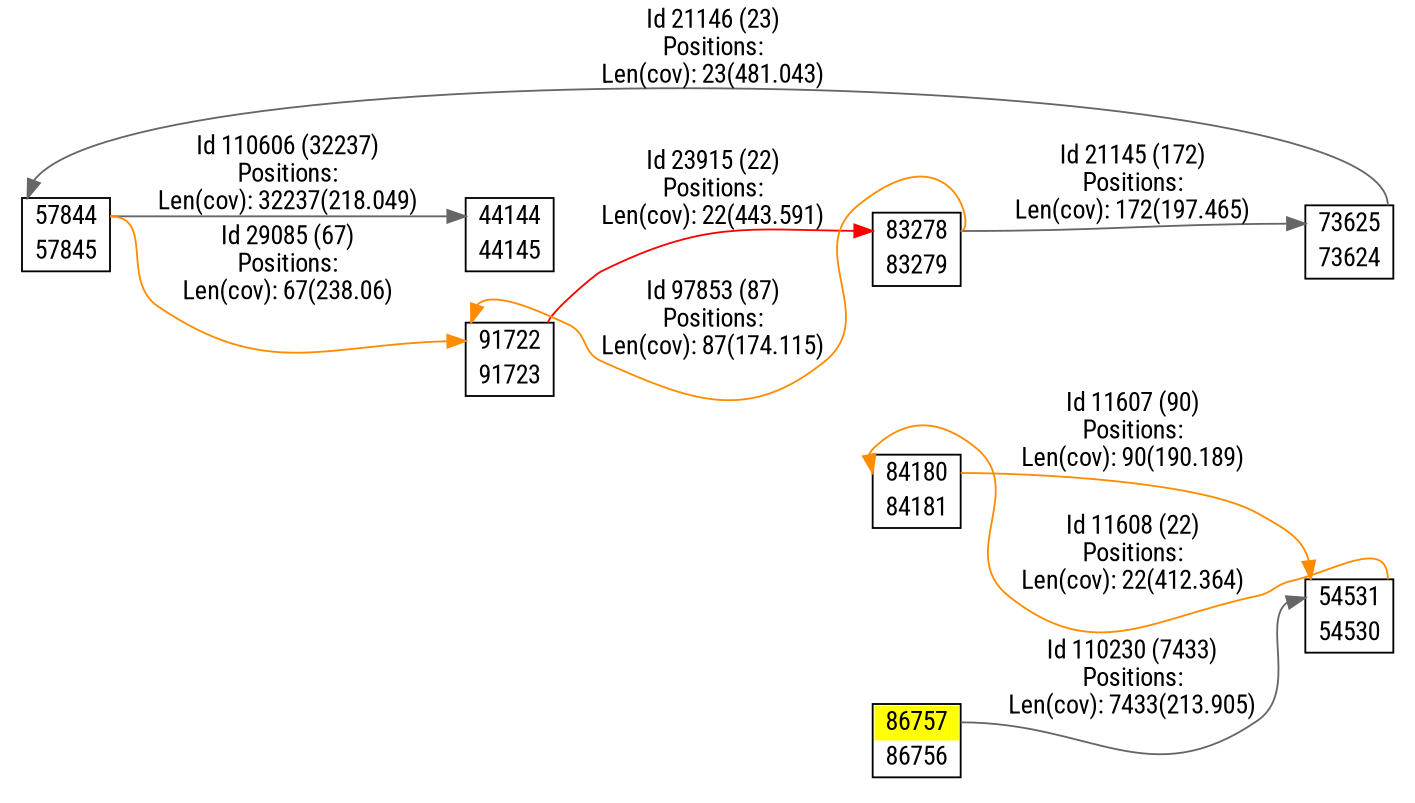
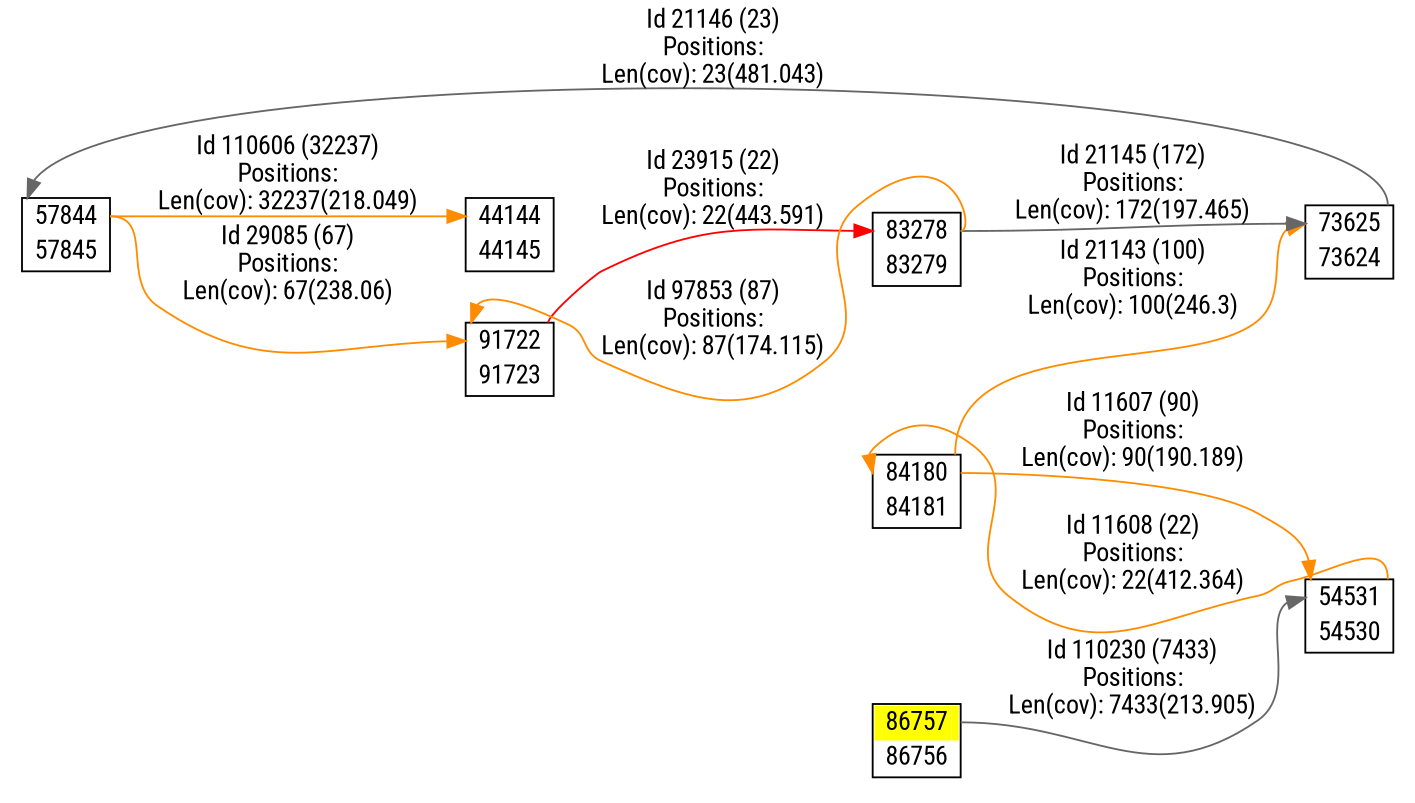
edge "57844" -> "44144": color gray40 -> darkorange
edge "84180" -> "73625": added, label "Id 21143 (100) Positions: Len(cov): 100(246.3)"
